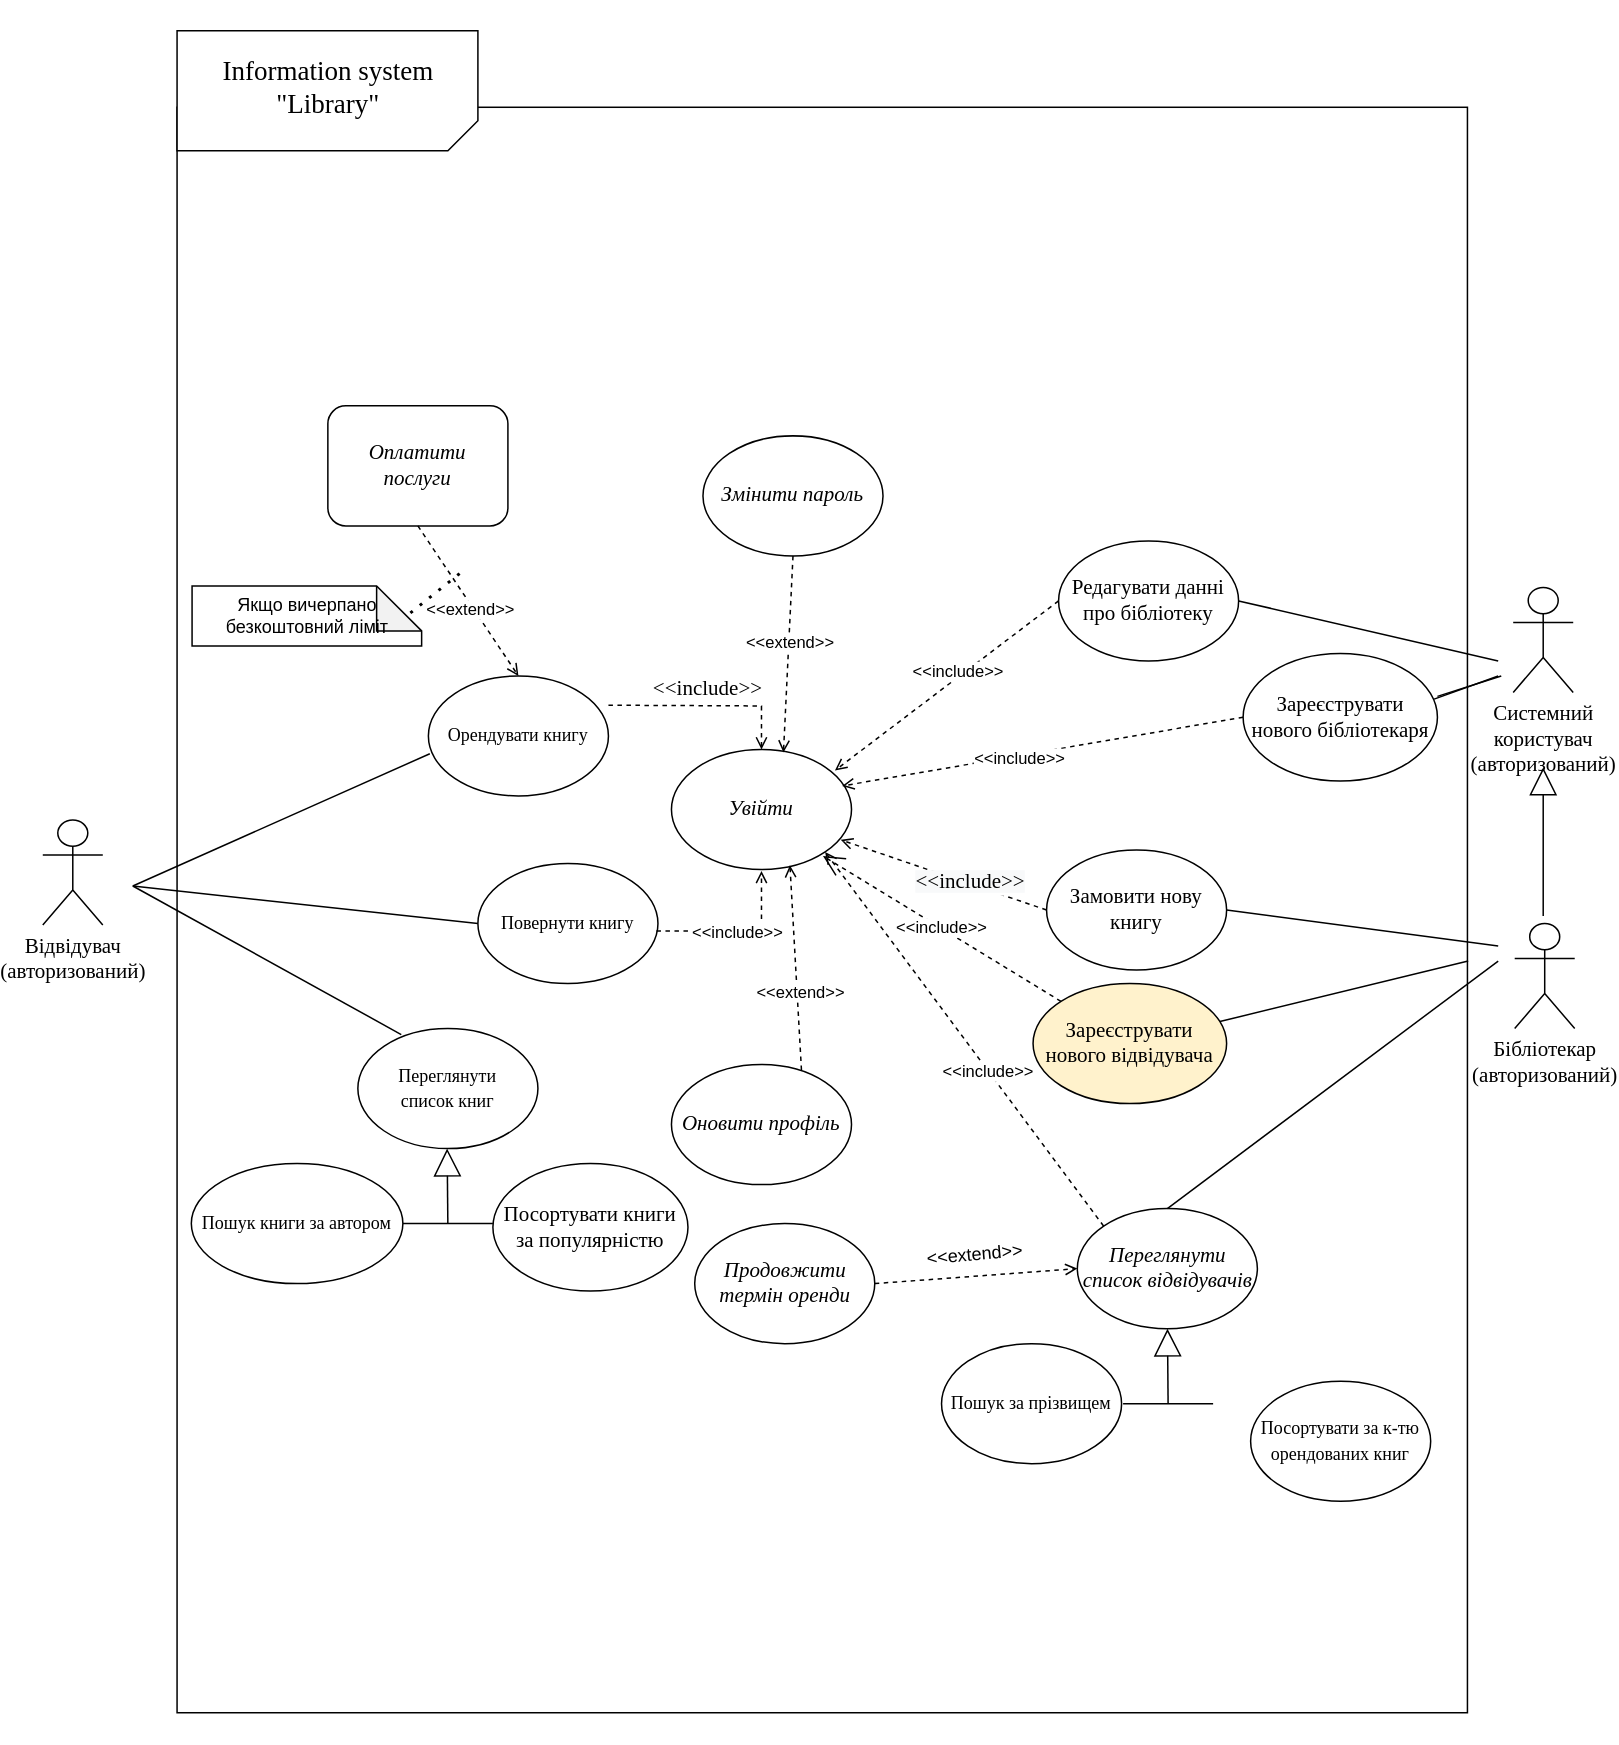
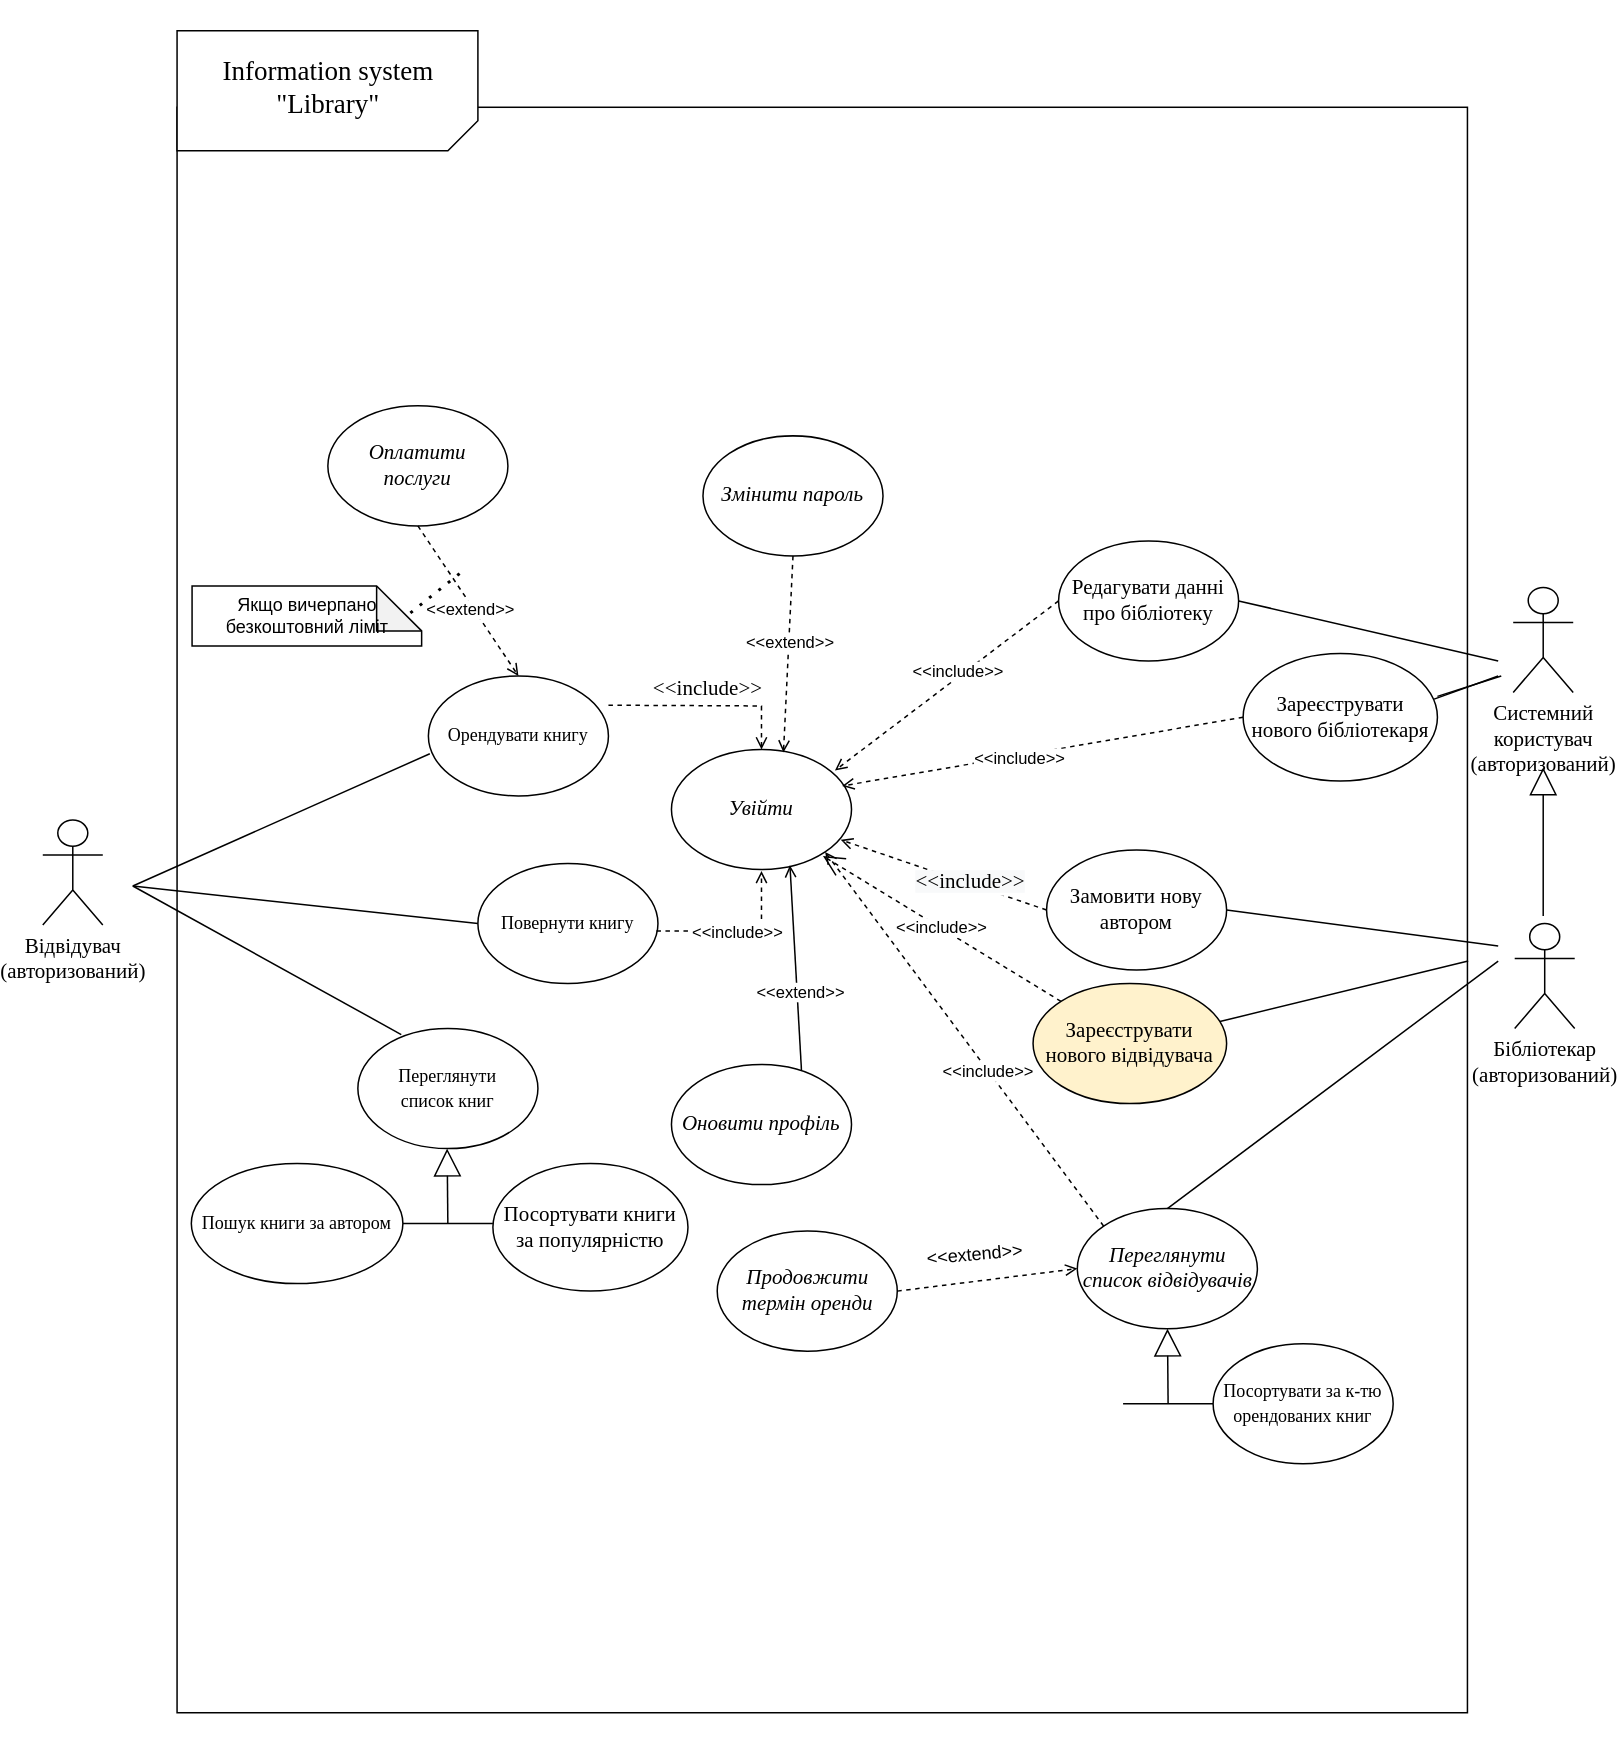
node "Оплатити послуги": shape rounded rectangle -> ellipse
node "Замовити нову книгу": label "Замовити нову книгу" -> "Замовити нову автором"
edge "Оновити профіль" -> "Увійти": style dashed -> solid
node "Продовжити термін оренди": moved (785, 1283) -> (807, 1291)
node "Пошук за прізвищем": removed
node "Посортувати за к-тю орендованих книг": moved (1340, 1441) -> (1303, 1403)
